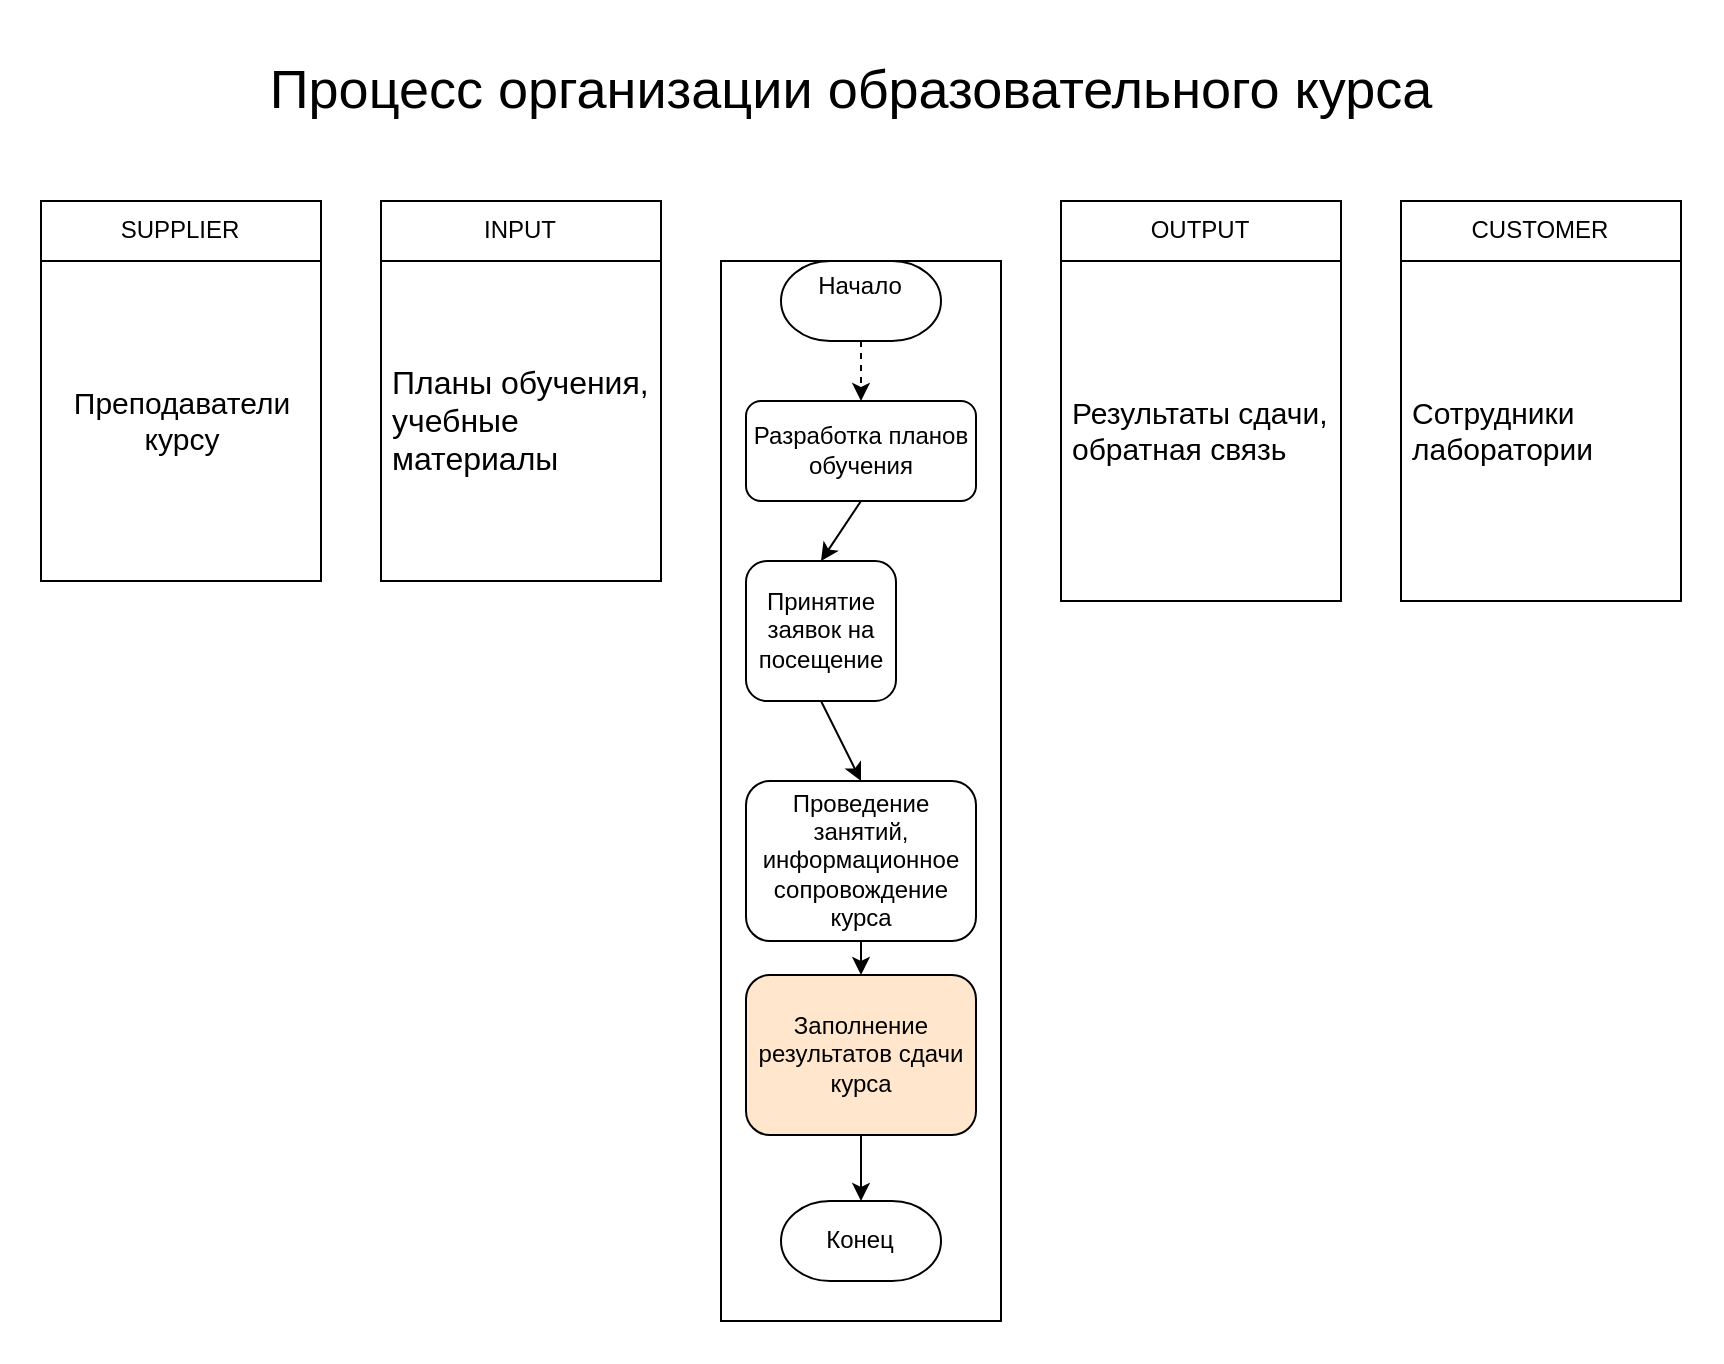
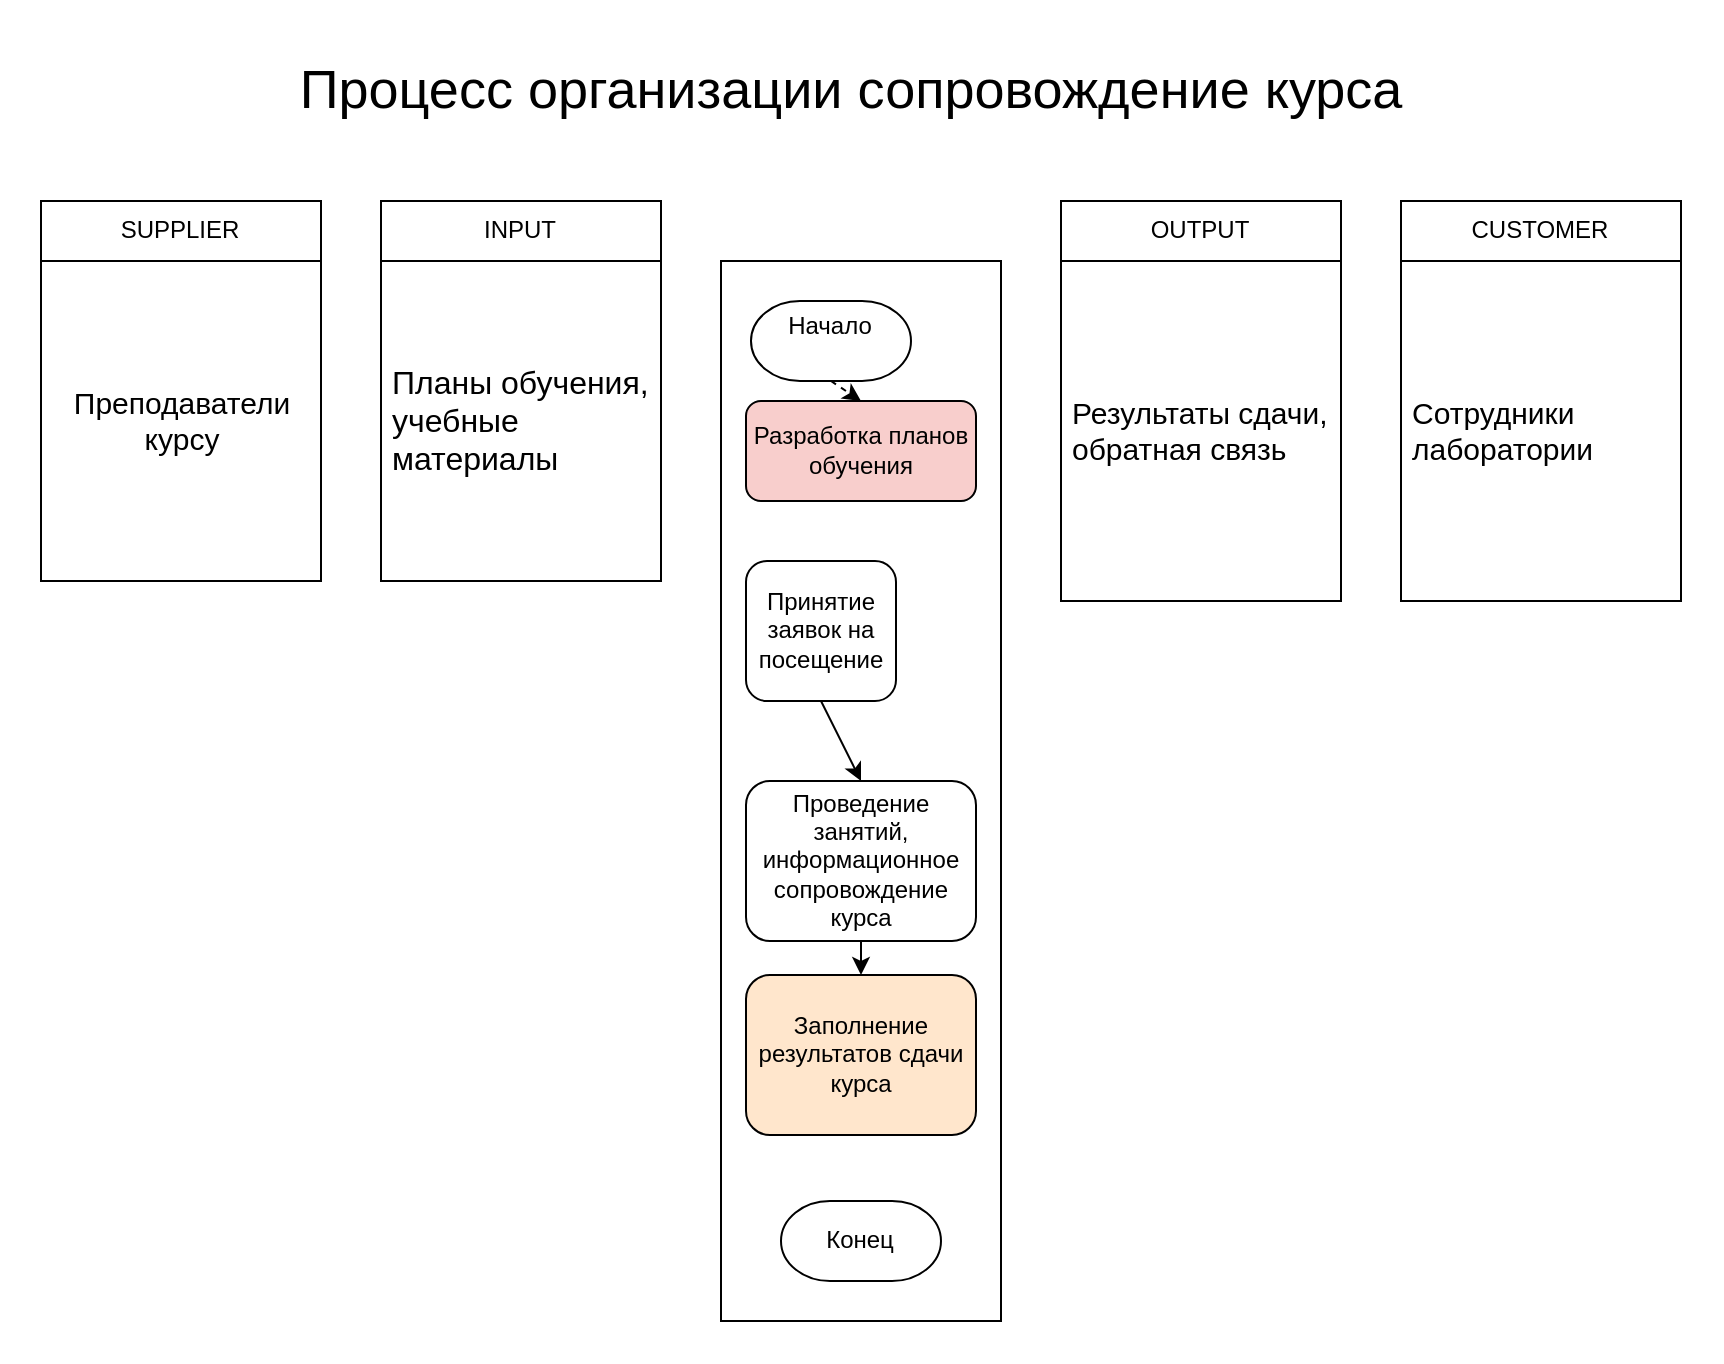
node "Процесс организации образовательного курса": label "Процесс организации образовательного курса" -> "Процесс организации сопровождение курса"
node "Начало": moved (861, 301) -> (831, 341)
node "Разработка планов обучения": fillcolor #ffffff -> #f8cecc
edge "Разработка планов обучения" -> "Принятие заявок на посещение": removed
edge "Заполнение результатов сдачи курса" -> "Конец": removed
